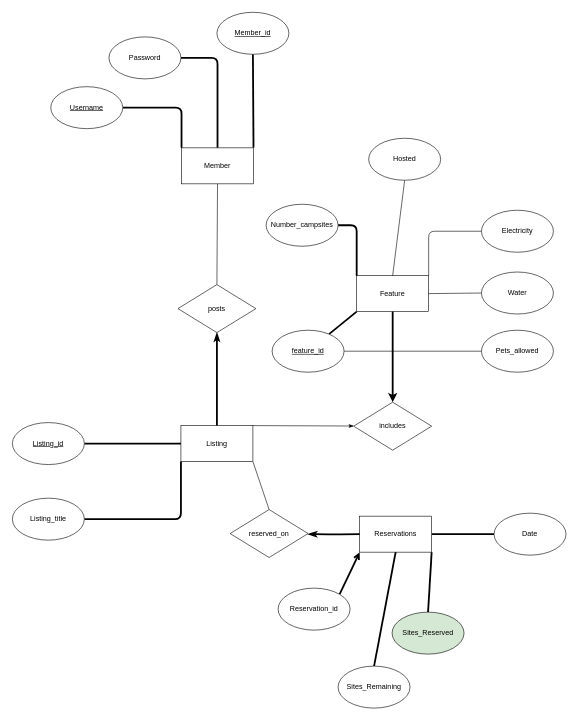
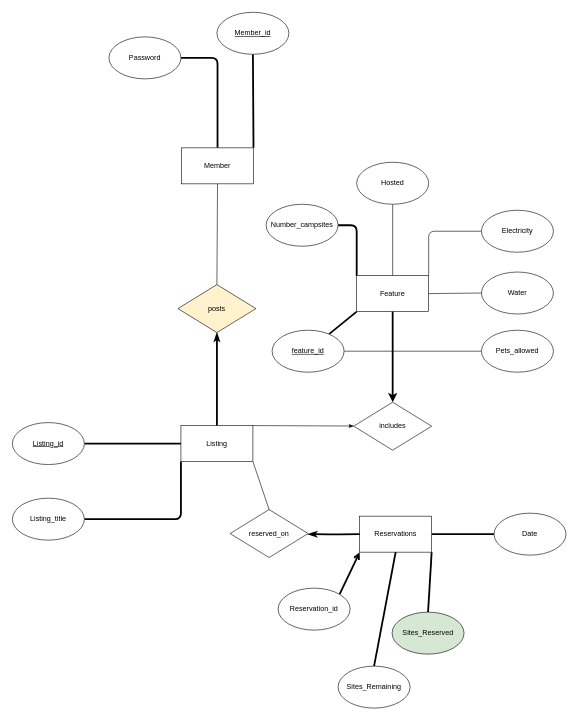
node "Username": removed
edge "Username" -- "Member": removed
node "Hosted": moved (405, 159) -> (393, 183)
node "posts": fillcolor #ffffff -> #fff2cc
